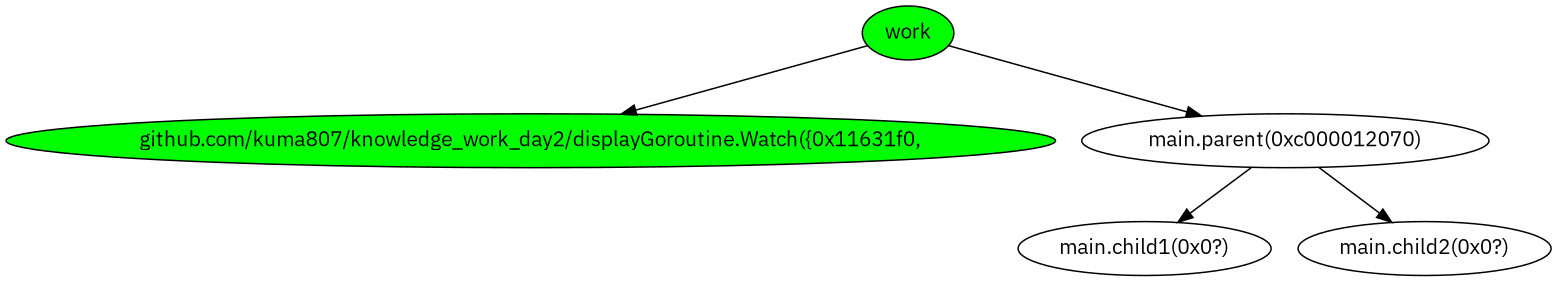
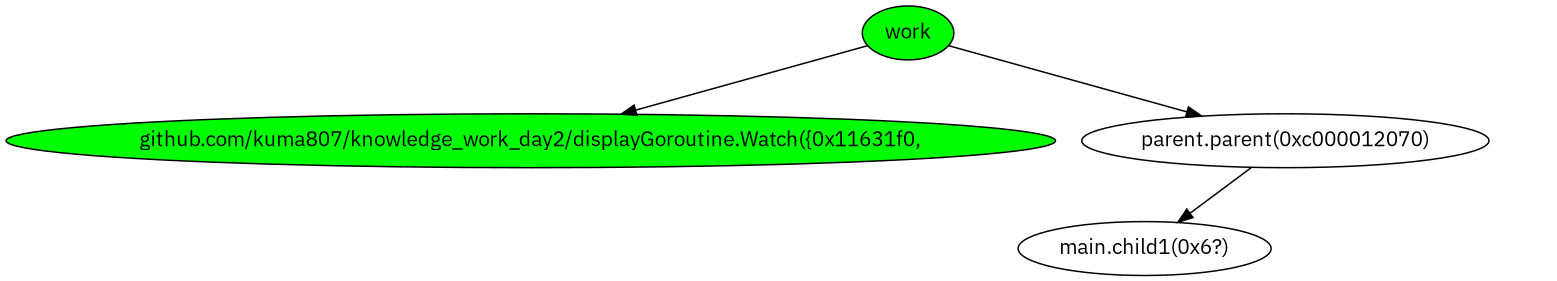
node "main.parent(0xc000012070)": label "main.parent(0xc000012070)" -> "parent.parent(0xc000012070)"
node "main.child1(0x0?)": label "main.child1(0x0?)" -> "main.child1(0x6?)"
node "main.child2(0x0?)": removed
